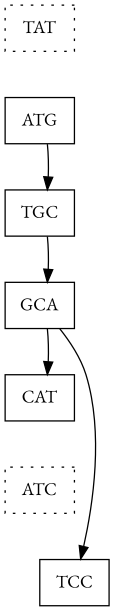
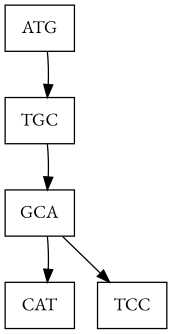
node "TAT": removed
node "ATC": removed
